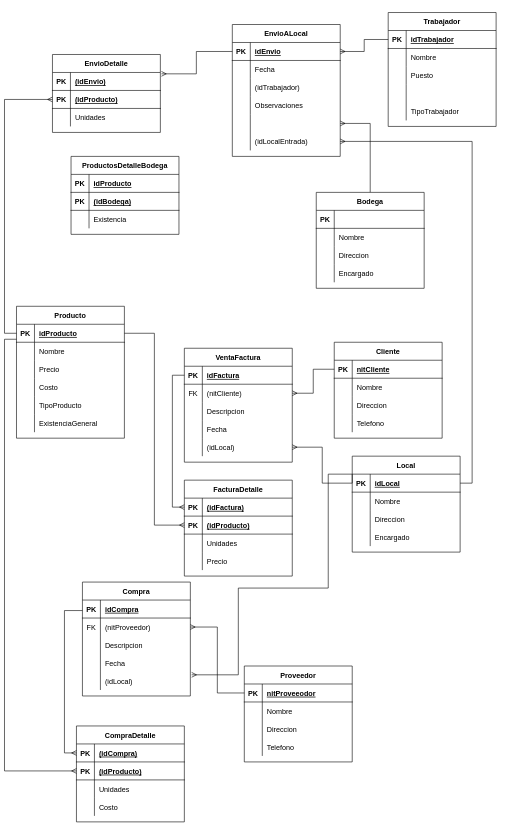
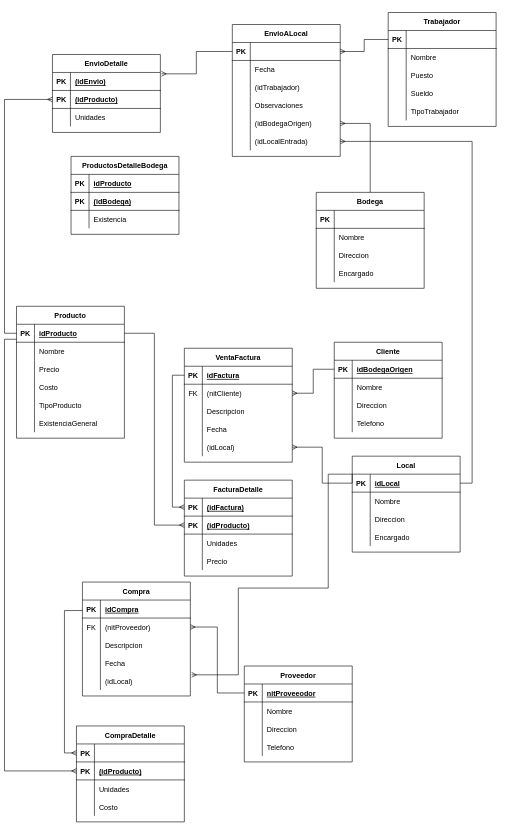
node "idTrabajador": removed
node "idEnvio": removed
node "Sueldo": added
node "(idBodegaOrigen)": added
node "nitCliente": label "nitCliente" -> "idBodegaOrigen"
node "(idCompra)": removed
